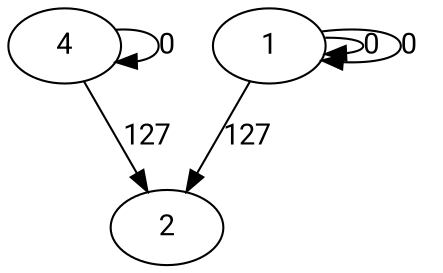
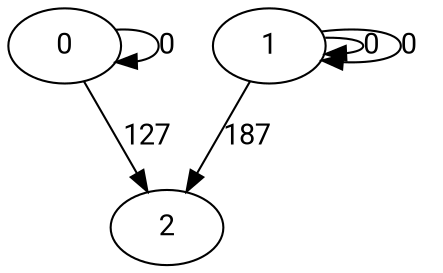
node "4": label "4" -> "0"
edge "1" -> "2": label "127" -> "187"
